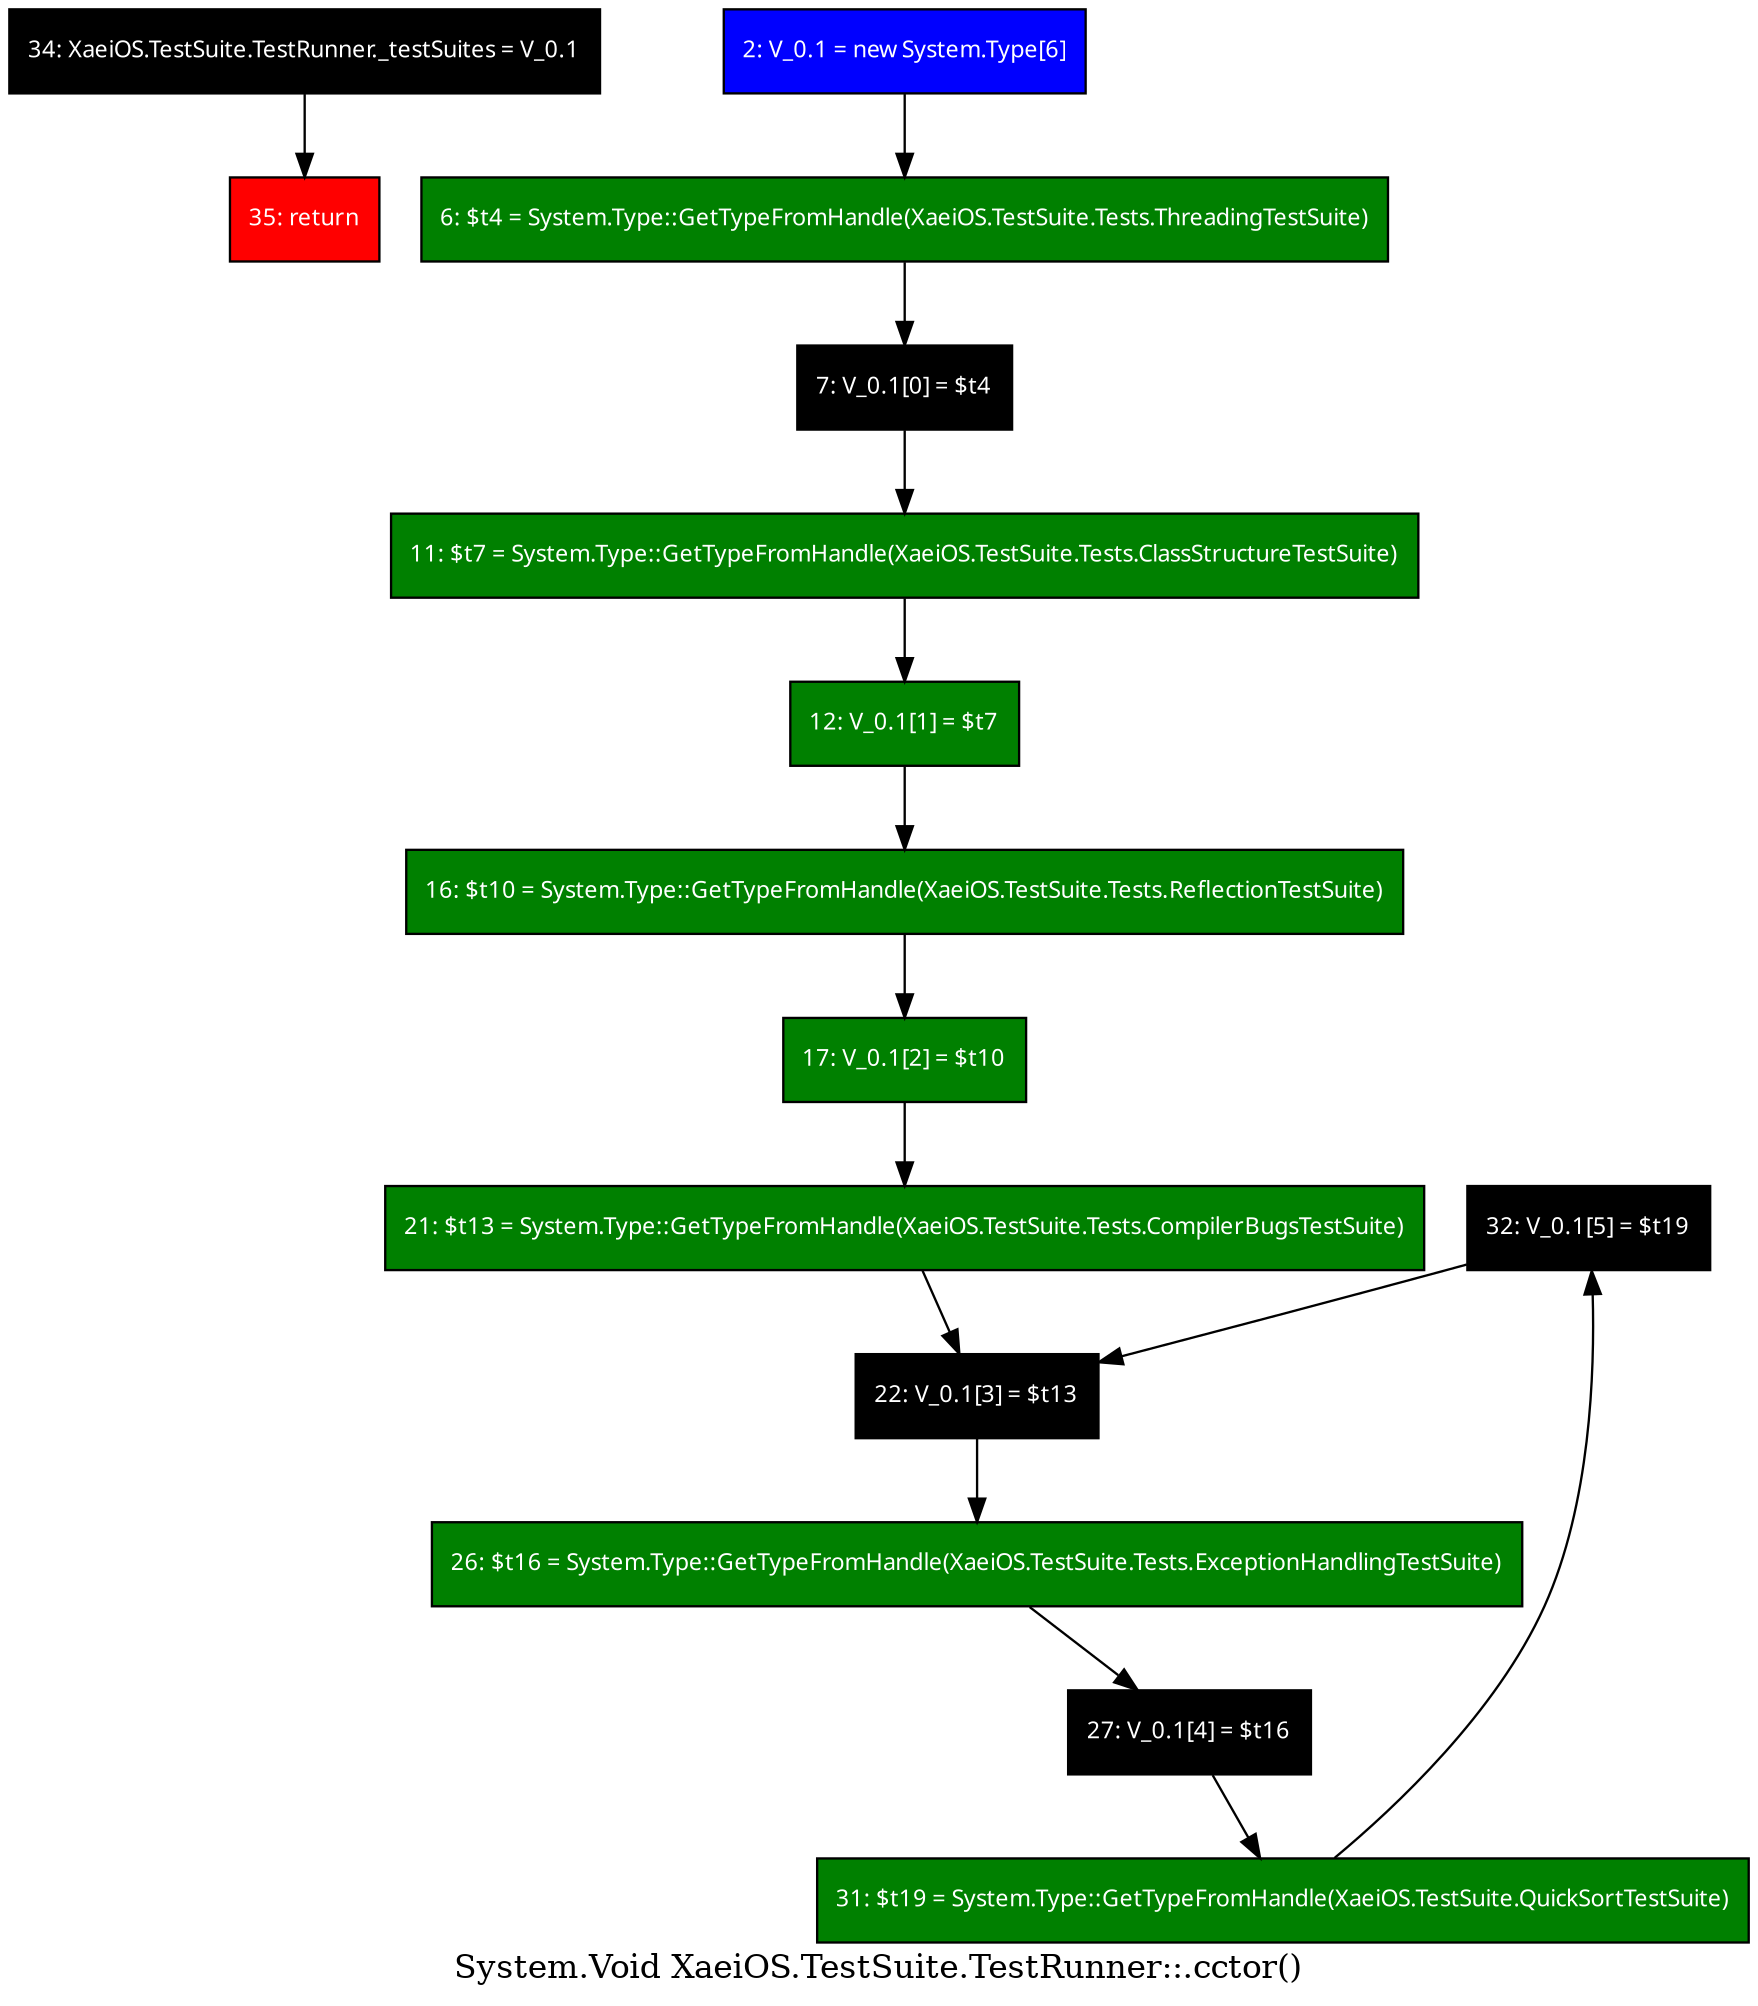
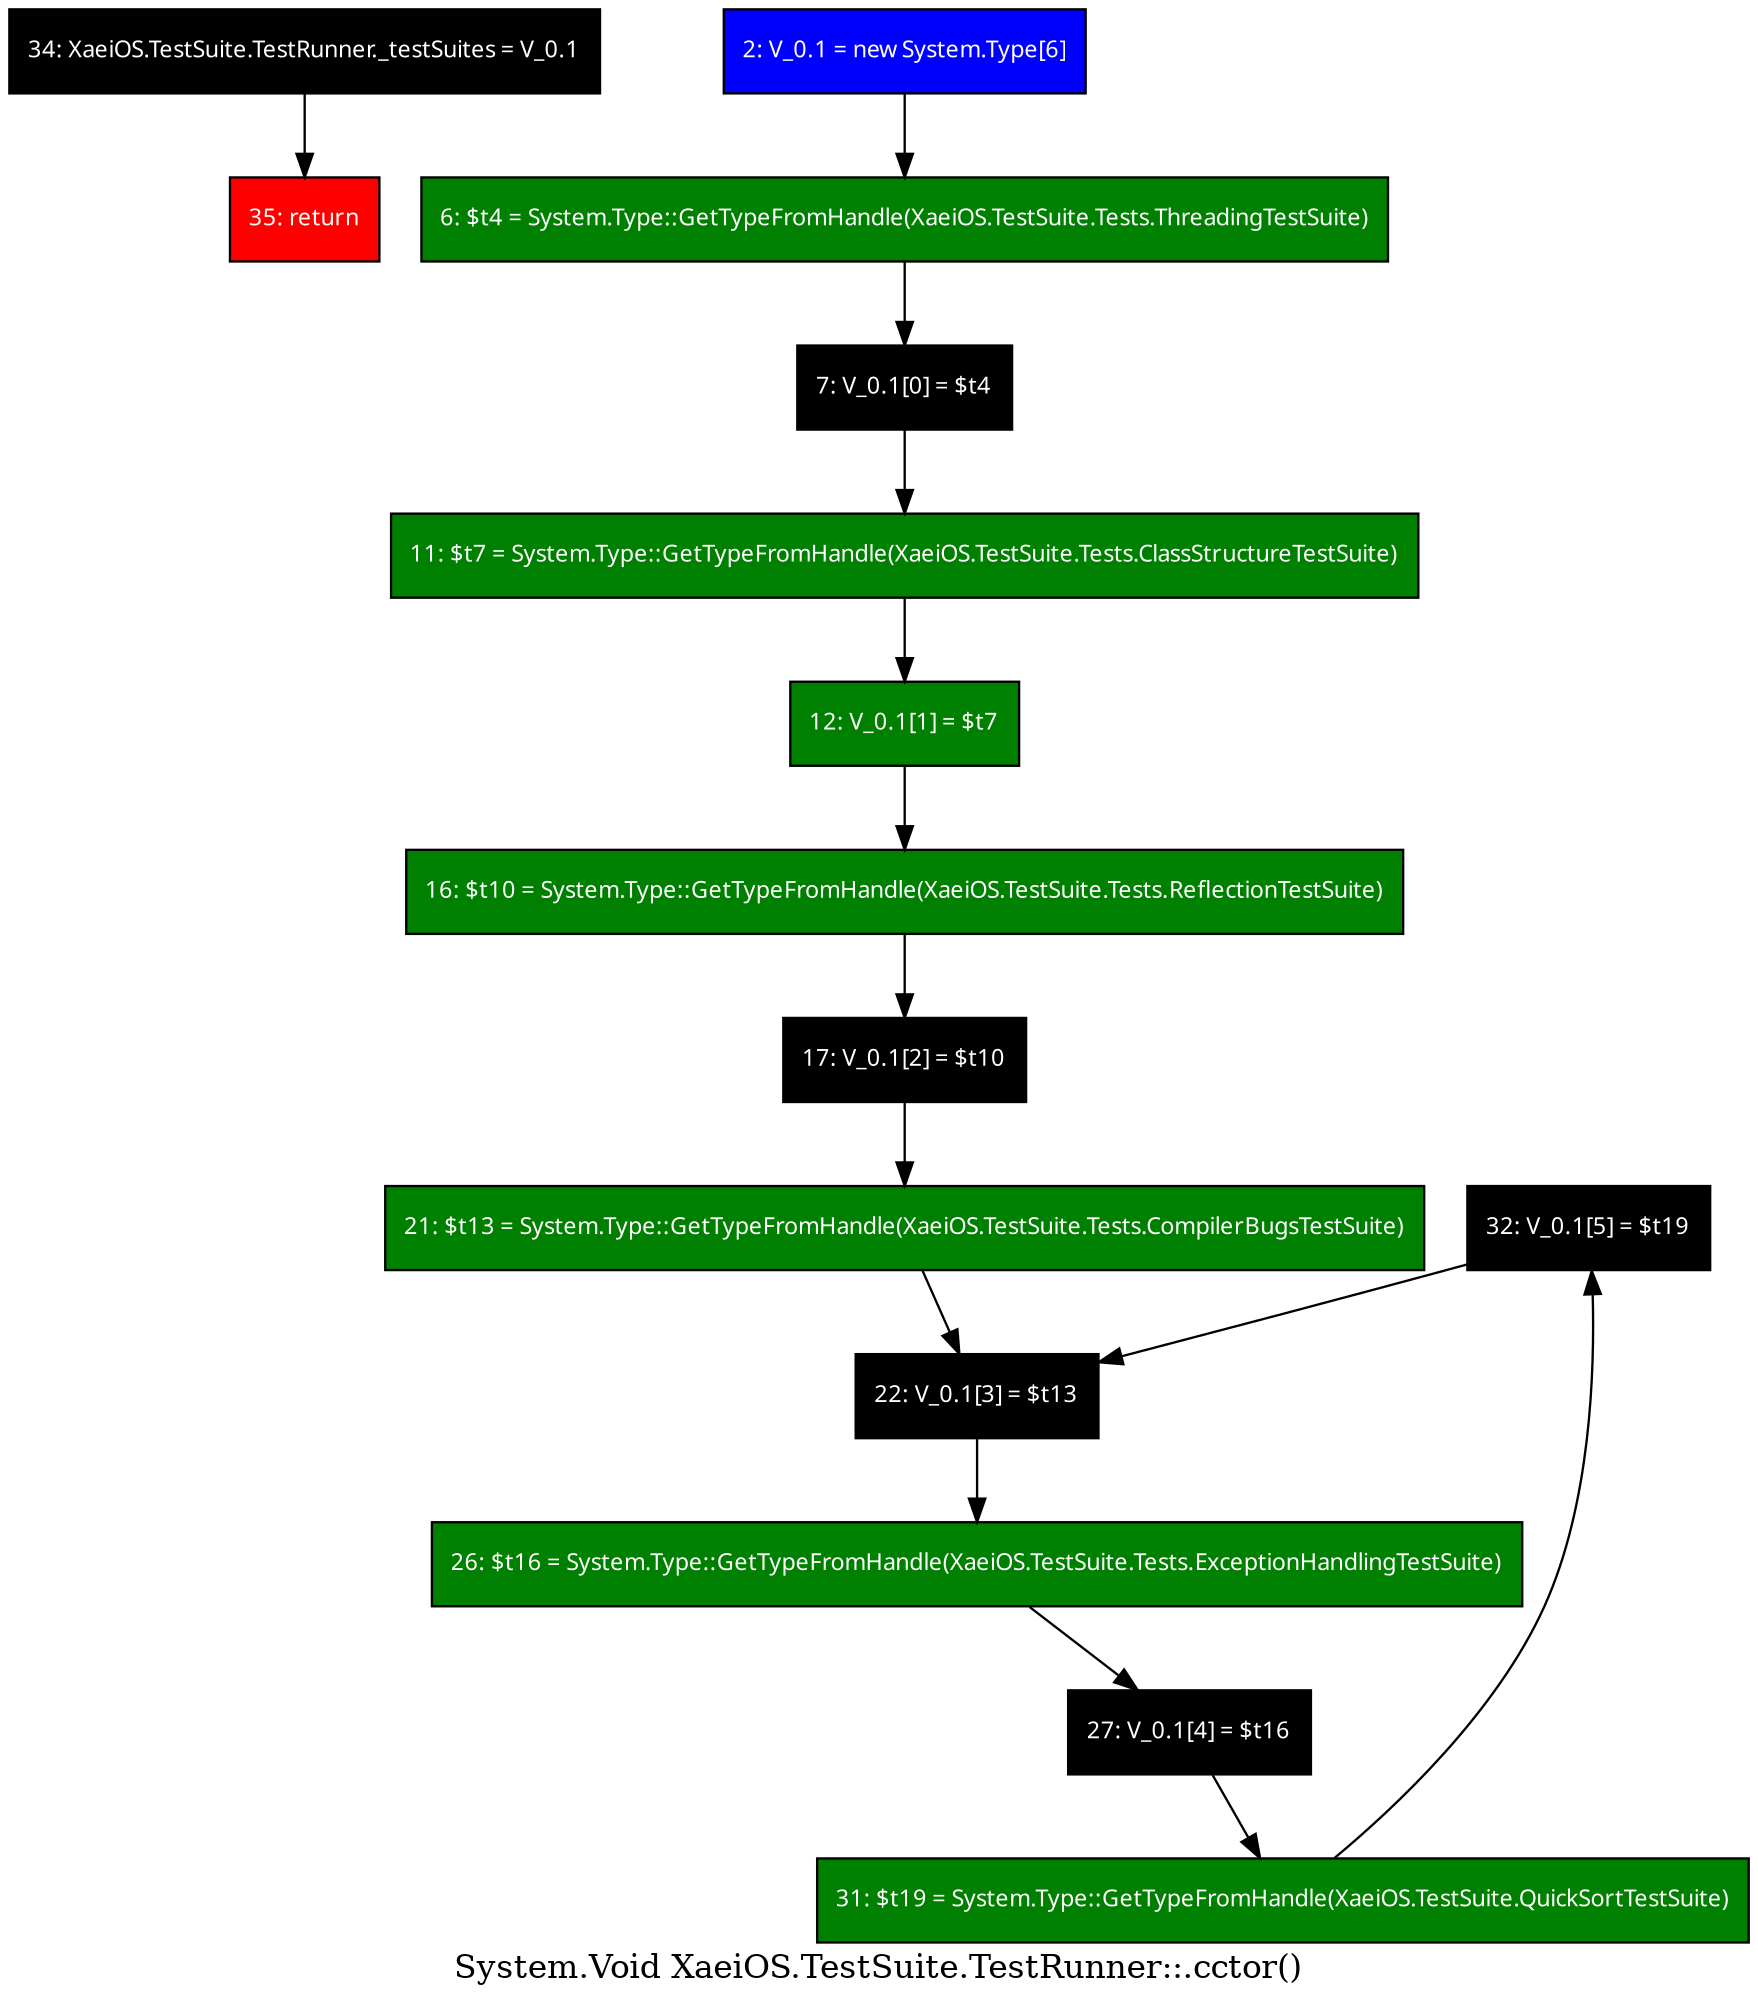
node "17: V_0.1[2] = $t10": fillcolor #008000ff -> #000000ff
